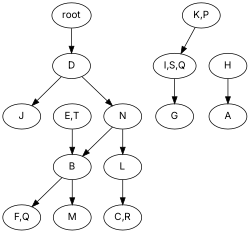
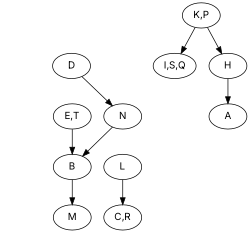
node "root": removed
edge "K,P" -> "H": added
node "J": removed
node "G": removed
edge "N" -> "L": removed
node "F,Q": removed
